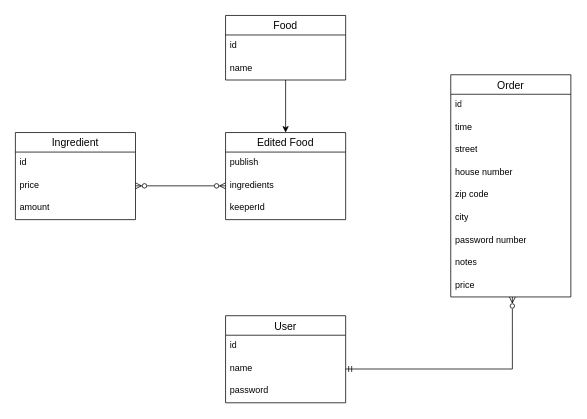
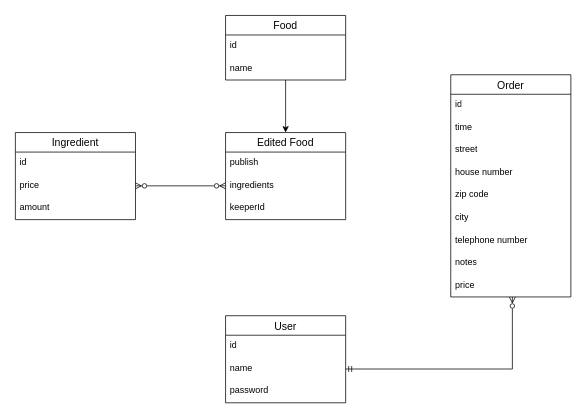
node "password number": label "password number" -> "telephone number"
